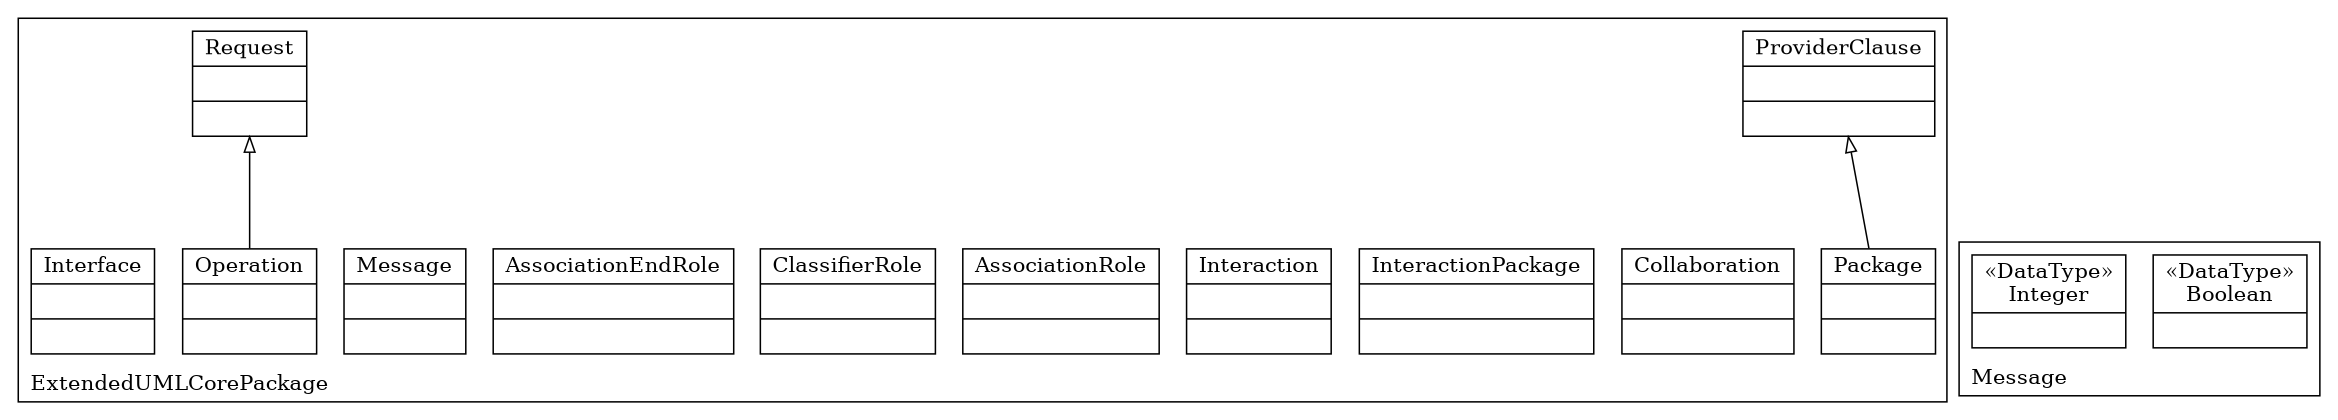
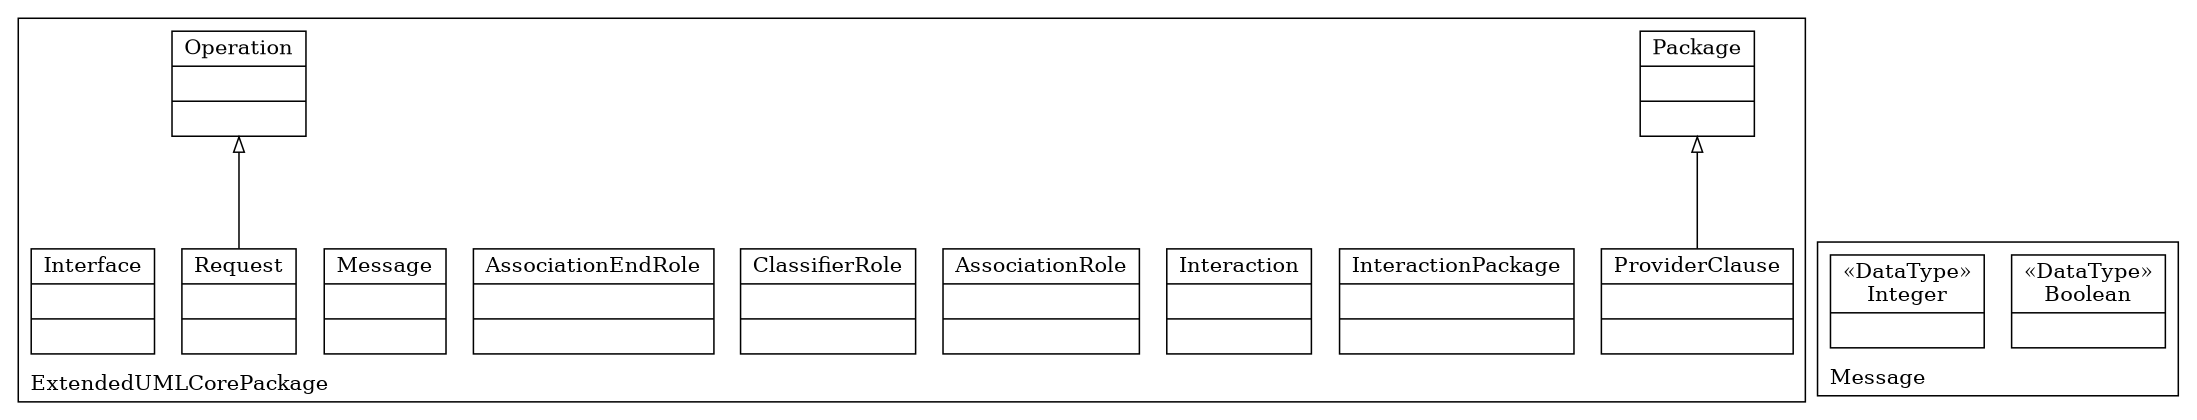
edge "Operation" -> "Request": reversed
edge "Package" -> "ProviderClause": reversed
node "Collaboration": removed
